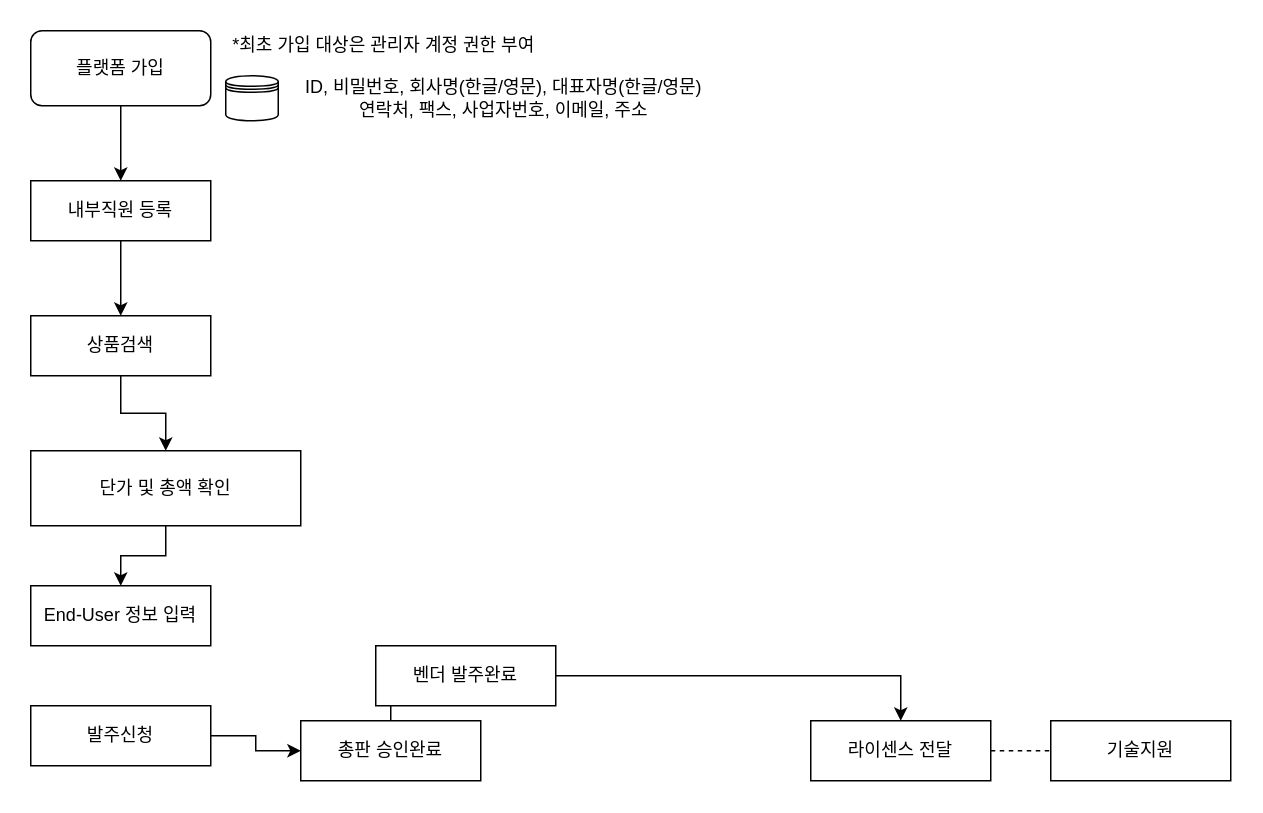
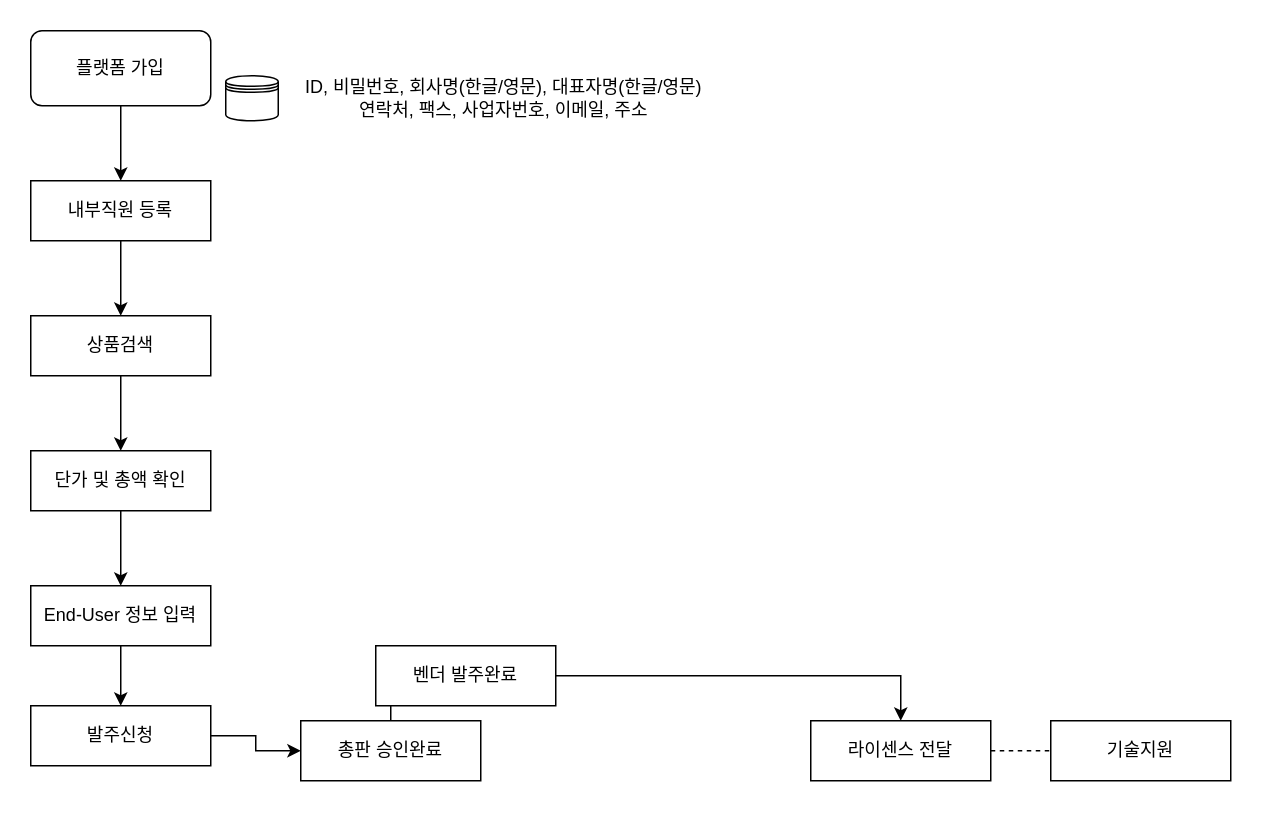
node "*최초 가입 대상은 관리자 계정 권한 부여": removed
node "단가 및 총액 확인": size 270x75 -> 180x60
edge "End-User 정보 입력" -> "발주신청": added
